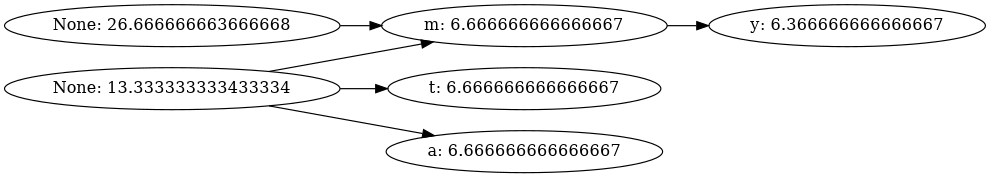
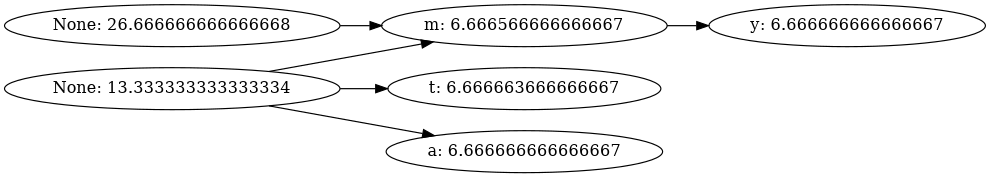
node "None: 26.666666663666668": label "None: 26.666666663666668" -> "None: 26.666666666666668"
node "m: 6.666666666666667": label "m: 6.666666666666667" -> "m: 6.666566666666667"
node "y: 6.366666666666667": label "y: 6.366666666666667" -> "y: 6.666666666666667"
node "None: 13.333333333433334": label "None: 13.333333333433334" -> "None: 13.333333333333334"
node "t: 6.666666666666667": label "t: 6.666666666666667" -> "t: 6.666663666666667"
